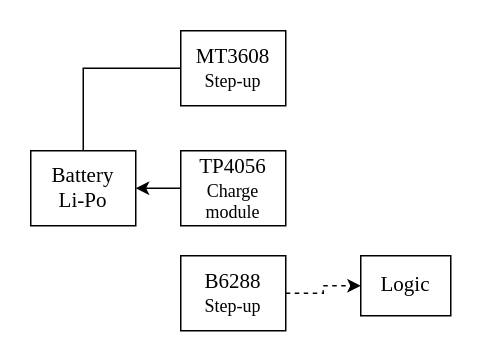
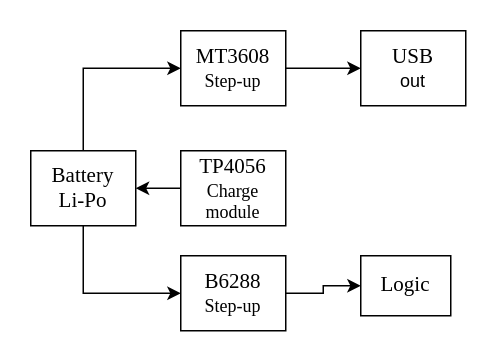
edge "MT3608 Step-up" -- "Battery Li-Po": arrowhead none -> classic
edge "MT3608 Step-up" -> "USB out": added
node "USB out": added
edge "Battery Li-Po" -> "B6288 Step-up": added
edge "B6288 Step-up" -> "Logic": style dashed -> solid
